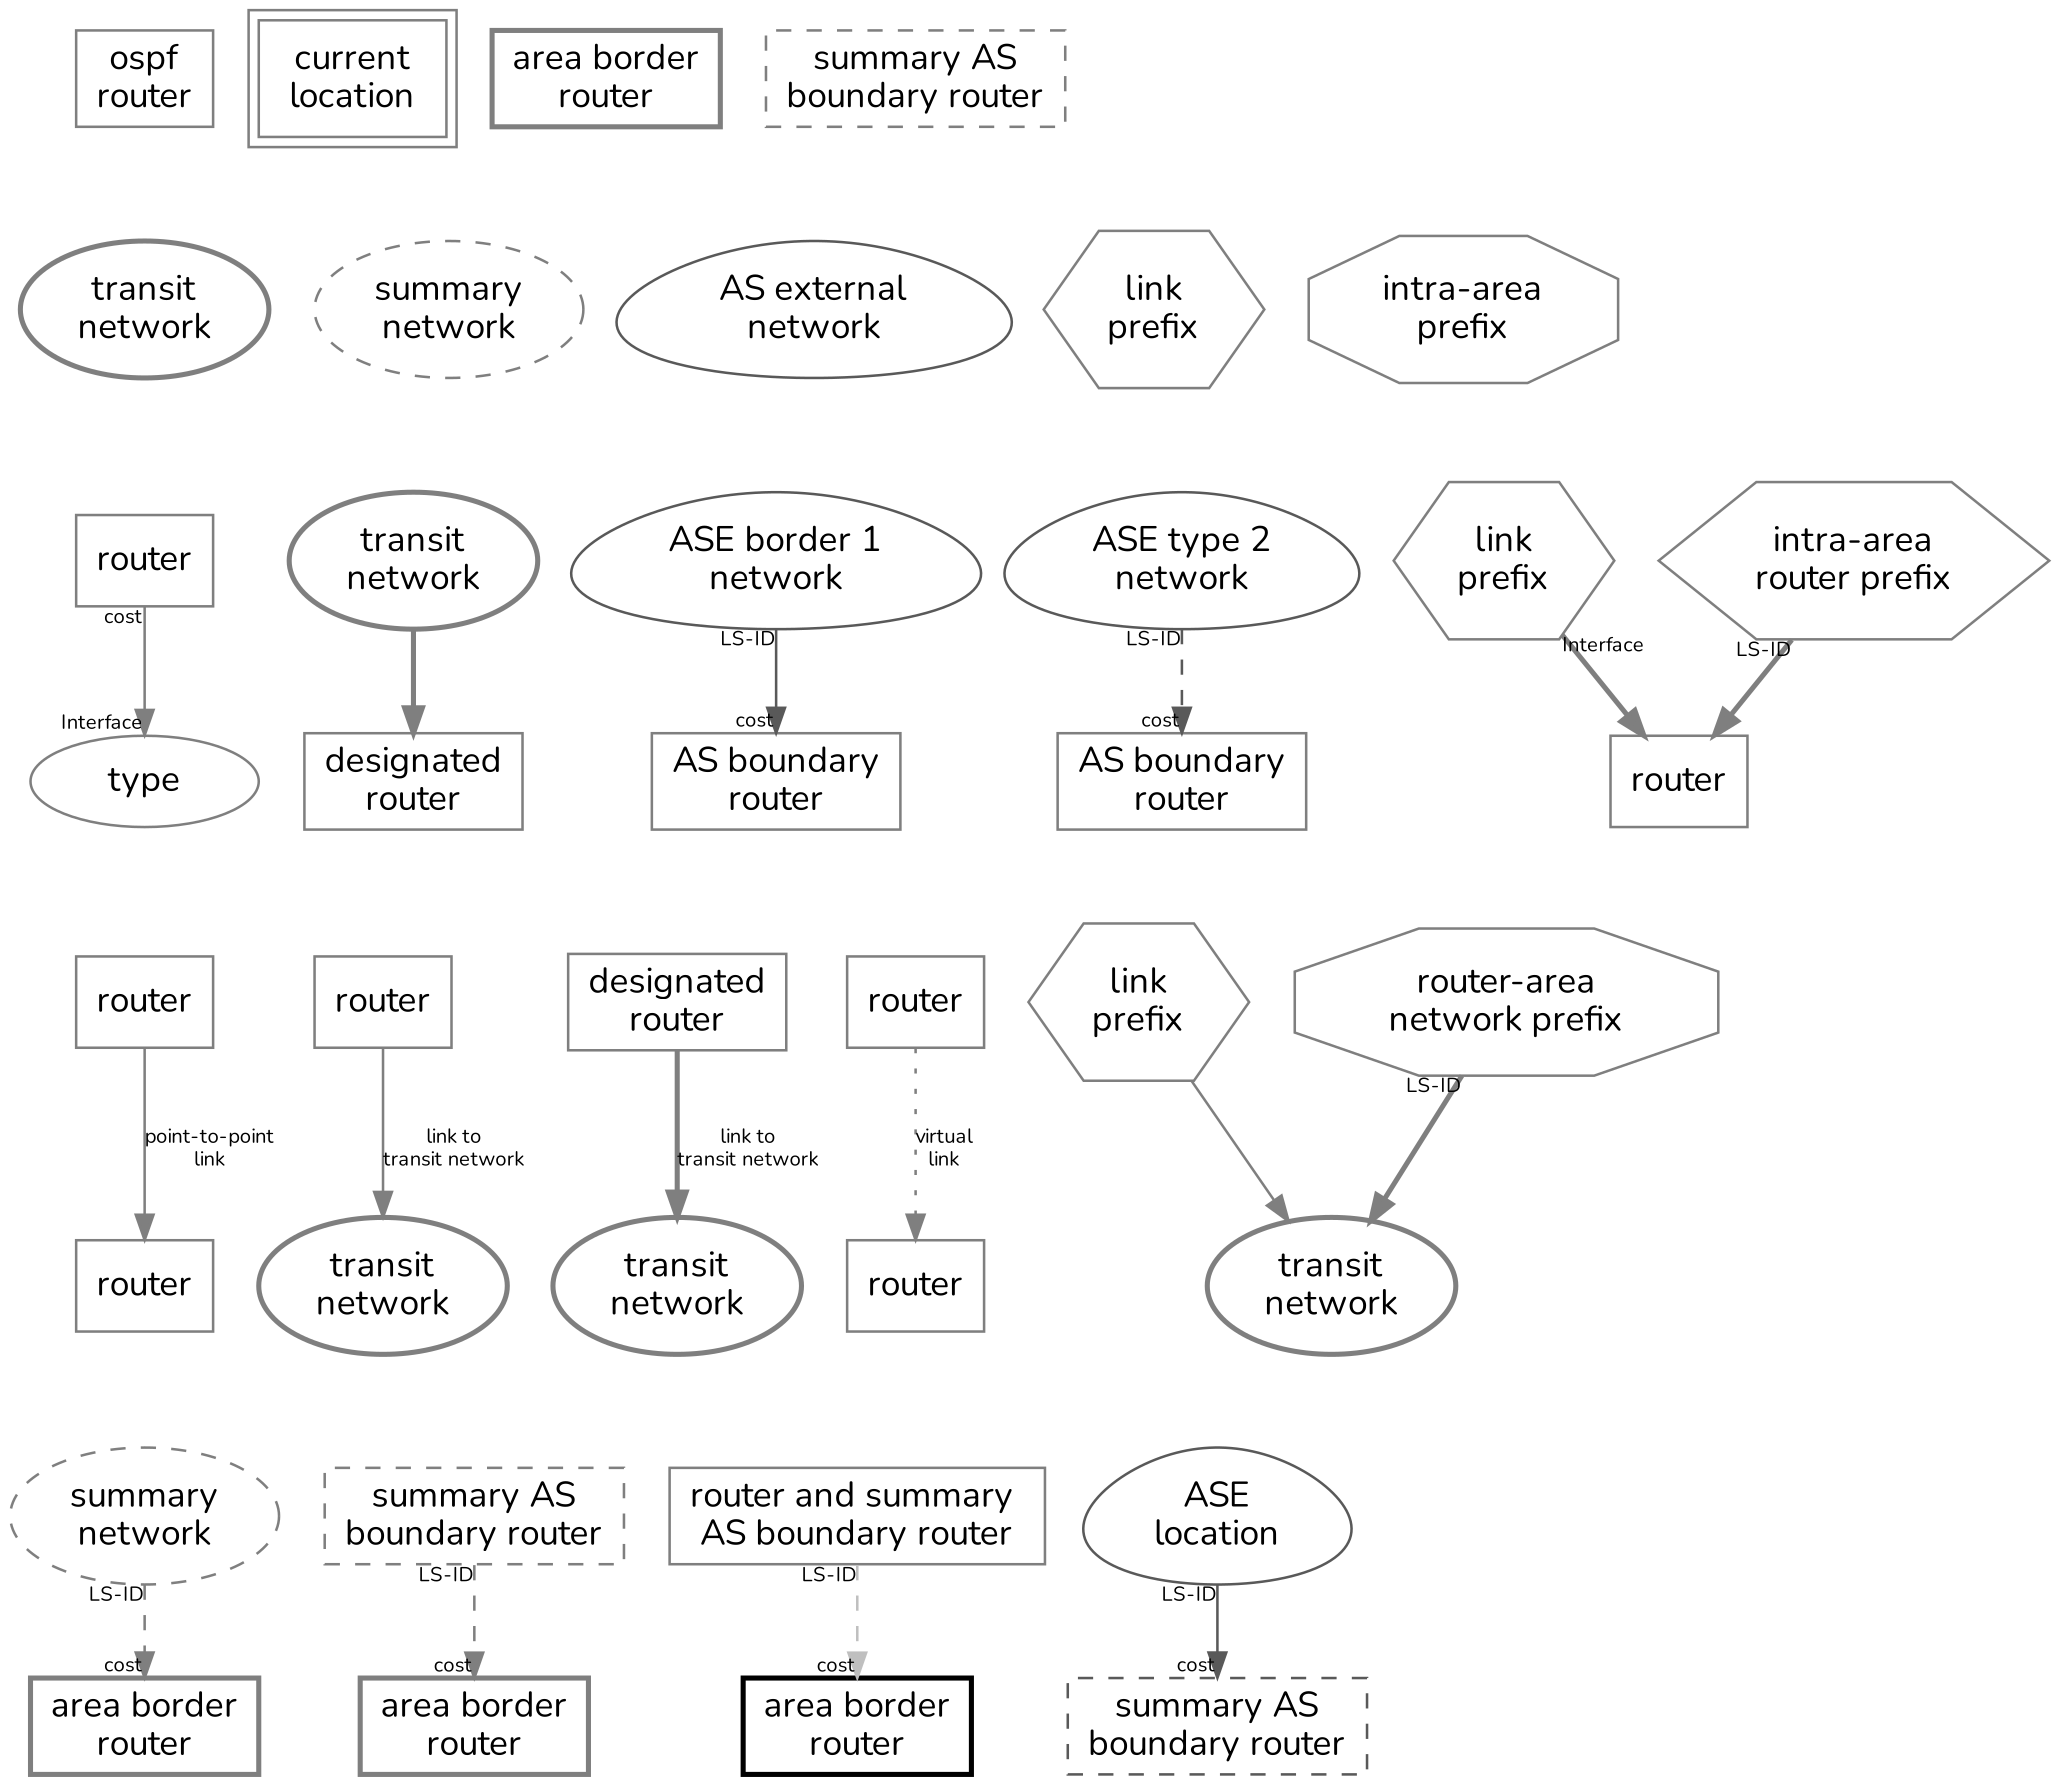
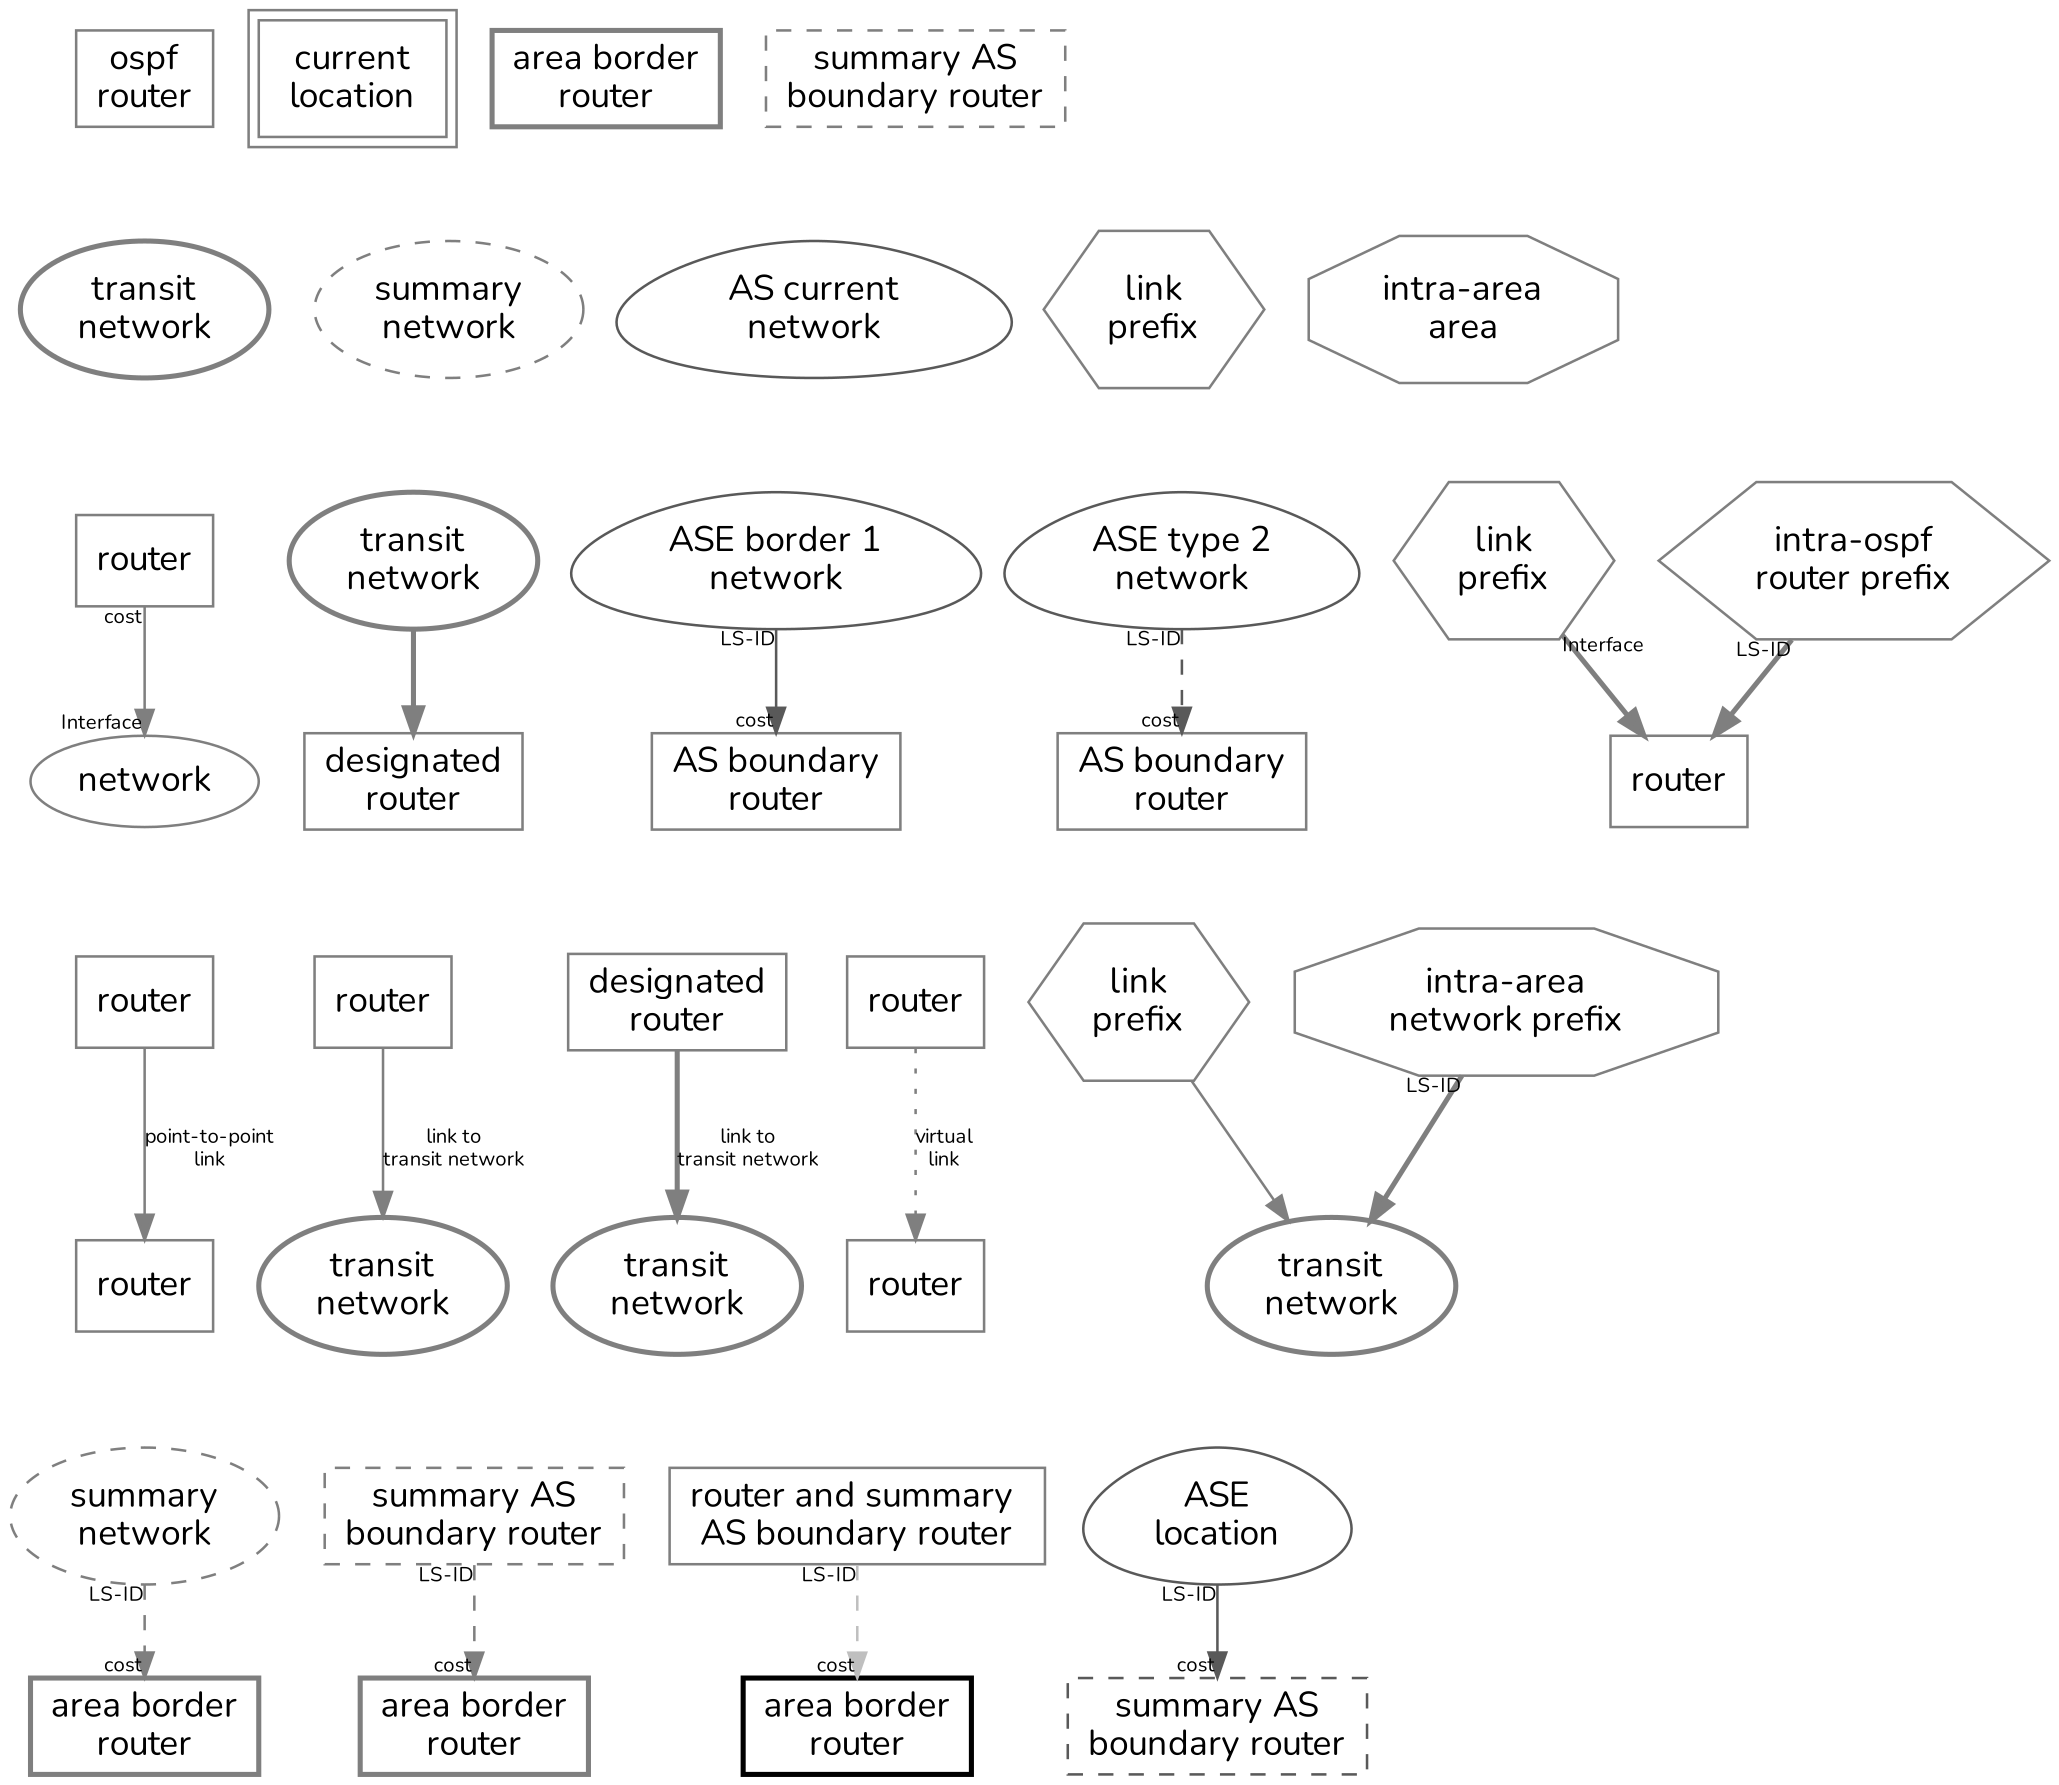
node "AS external network": label "AS external network" -> "AS current network"
node "intra-area prefix": label "intra-area prefix" -> "intra-area area"
node "intra-area router prefix": label "intra-area router prefix" -> "intra-ospf router prefix"
node "type": label "type" -> "network"
node "router-area network prefix": label "router-area network prefix" -> "intra-area network prefix"
